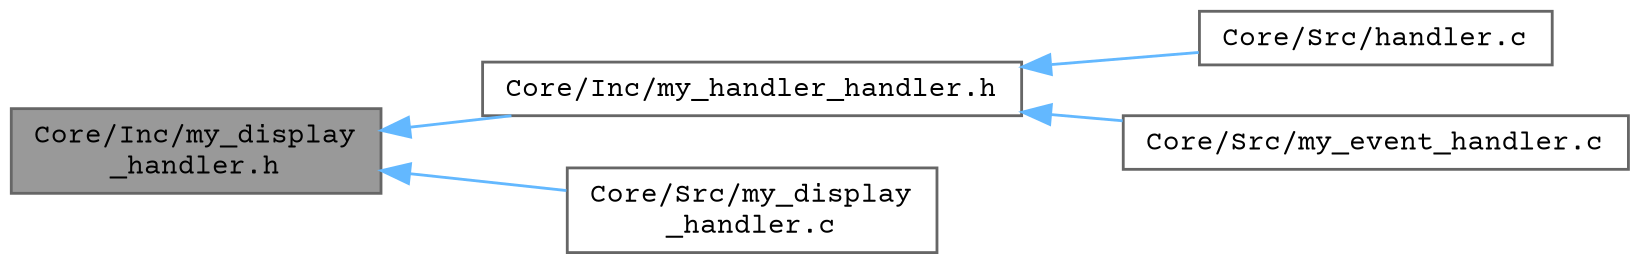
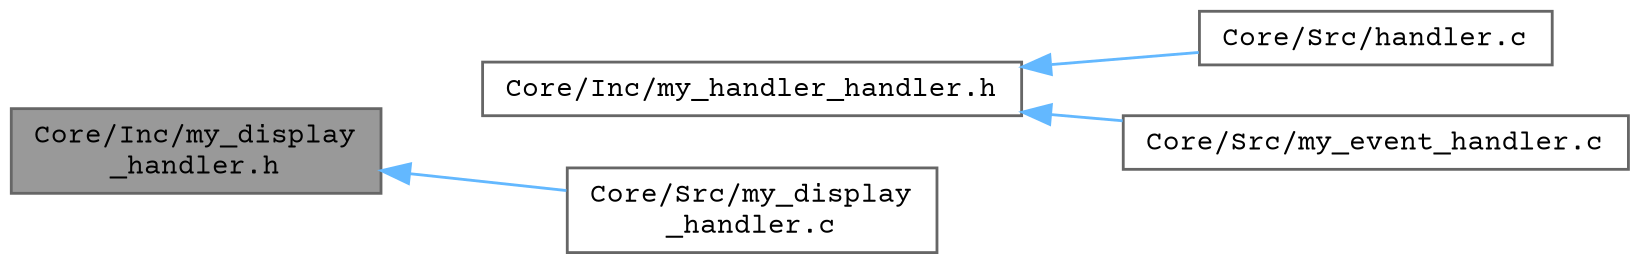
edge "Core/Inc/my_handler_handler.h" -> "Core/Inc/my_display _handler.h": removed
